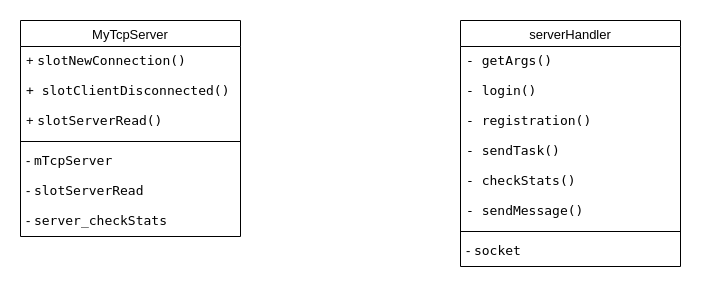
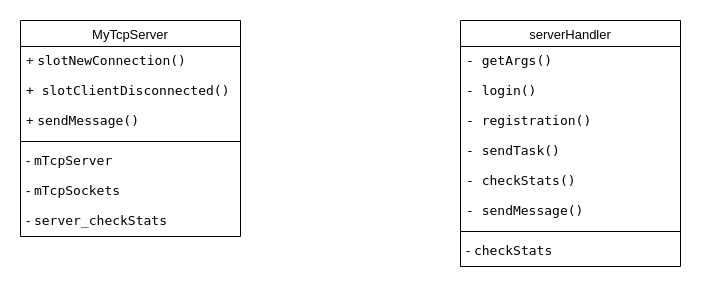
node "+ slotServerRead()": label "+ slotServerRead()" -> "+ sendMessage()"
node "- slotServerRead": label "- slotServerRead" -> "- mTcpSockets"
node "- socket": label "- socket" -> "- checkStats"
